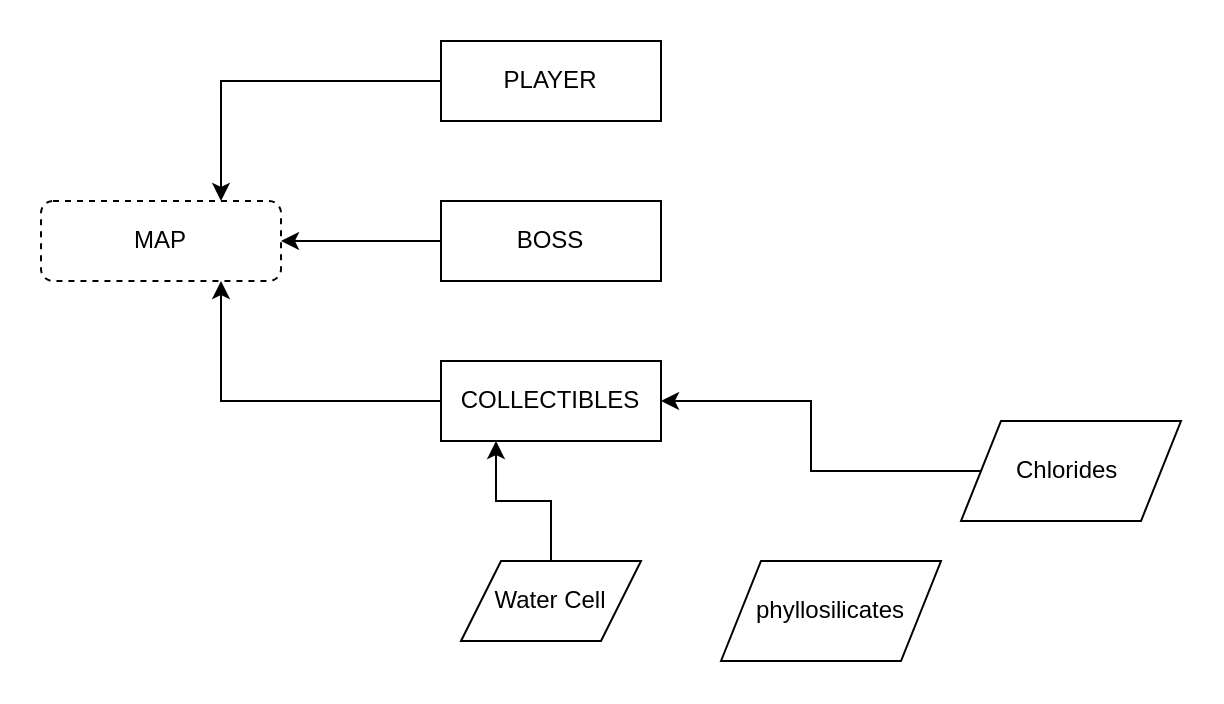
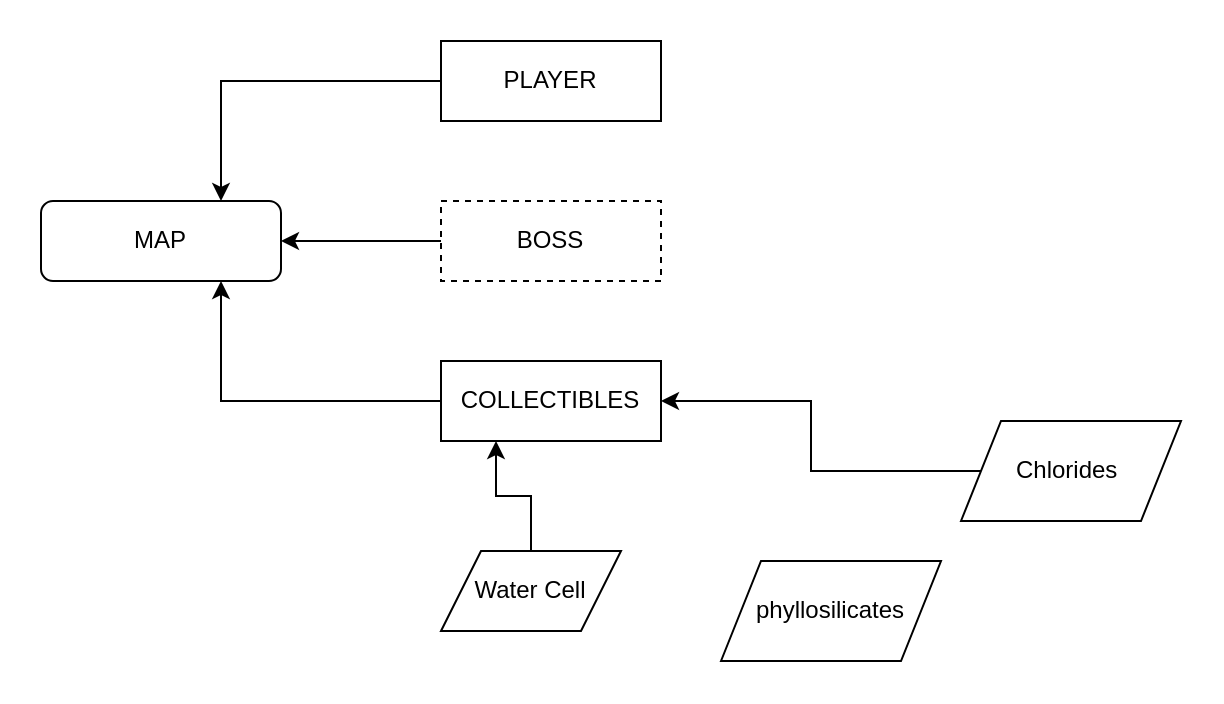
node "MAP": style dashed -> solid
node "BOSS": style solid -> dashed
node "Water Cell": moved (551, 601) -> (531, 591)
